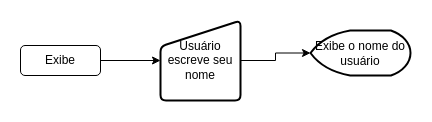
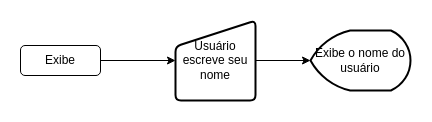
node "Exibe o nome do usuário": size 100x45 -> 100x60
node "Usuário escreve seu nome": moved (201, 61) -> (216, 61)
